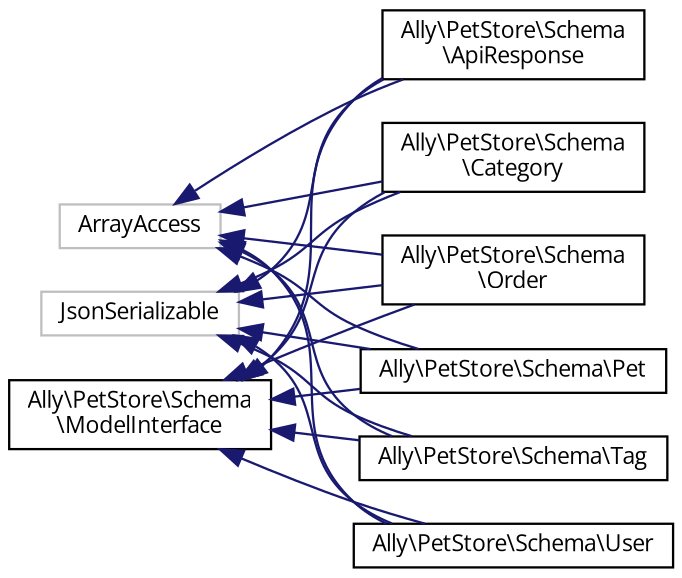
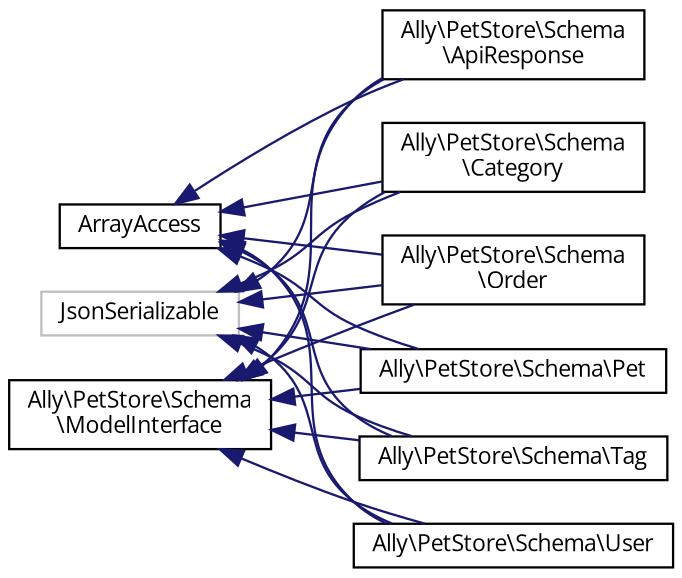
node "ArrayAccess": color grey75 -> black
